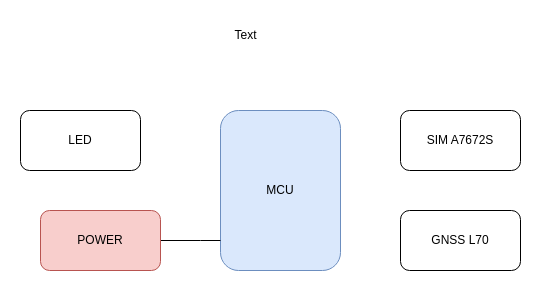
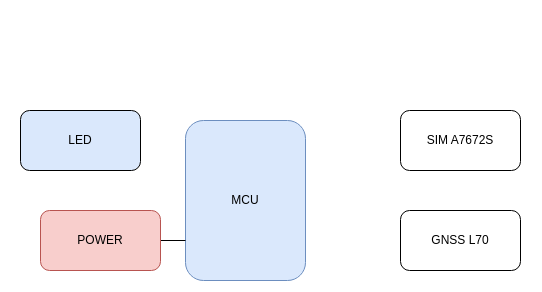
node "Text": removed
node "LED": fillcolor #ffffff -> #dae8fc
node "MCU": moved (281, 191) -> (246, 201)
